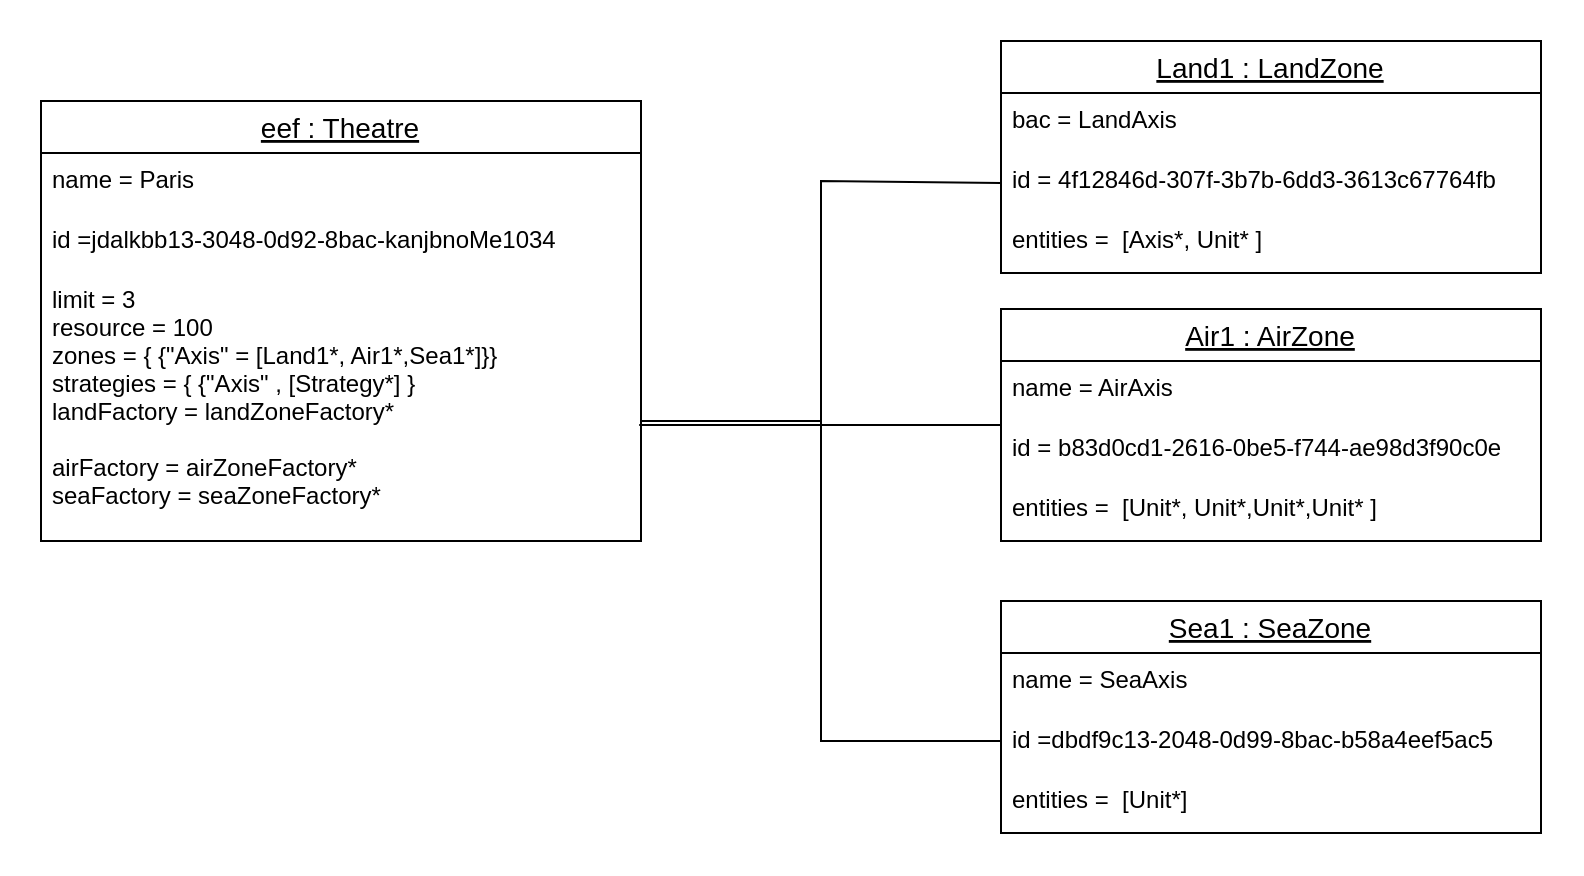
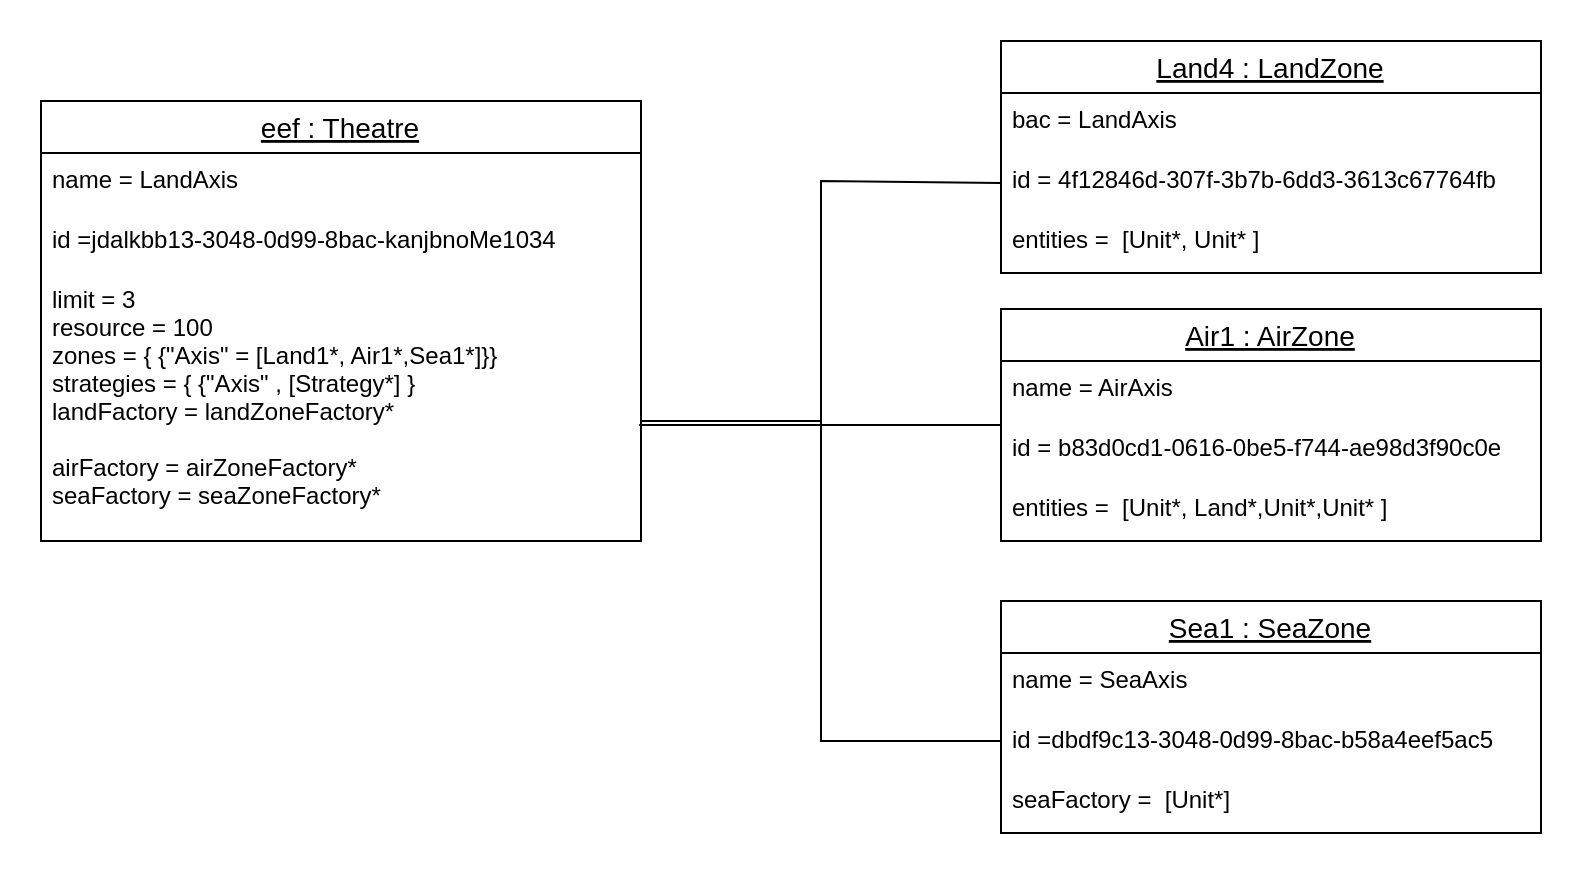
node "Land1 : LandZone": label "Land1 : LandZone" -> "Land4 : LandZone"
node "name = Paris": label "name = Paris" -> "name = LandAxis"
node "id =jdalkbb13-3048-0d92-8bac-kanjbnoMe1034": label "id =jdalkbb13-3048-0d92-8bac-kanjbnoMe1034" -> "id =jdalkbb13-3048-0d99-8bac-kanjbnoMe1034"
node "entities = [Axis*, Unit* ]": label "entities = [Axis*, Unit* ]" -> "entities = [Unit*, Unit* ]"
node "id = b83d0cd1-2616-0be5-f744-ae98d3f90c0e": label "id = b83d0cd1-2616-0be5-f744-ae98d3f90c0e" -> "id = b83d0cd1-0616-0be5-f744-ae98d3f90c0e"
node "entities = [Unit*, Unit*,Unit*,Unit* ]": label "entities = [Unit*, Unit*,Unit*,Unit* ]" -> "entities = [Unit*, Land*,Unit*,Unit* ]"
node "id =dbdf9c13-2048-0d99-8bac-b58a4eef5ac5": label "id =dbdf9c13-2048-0d99-8bac-b58a4eef5ac5" -> "id =dbdf9c13-3048-0d99-8bac-b58a4eef5ac5"
node "entities = [Unit*]": label "entities = [Unit*]" -> "seaFactory = [Unit*]"
